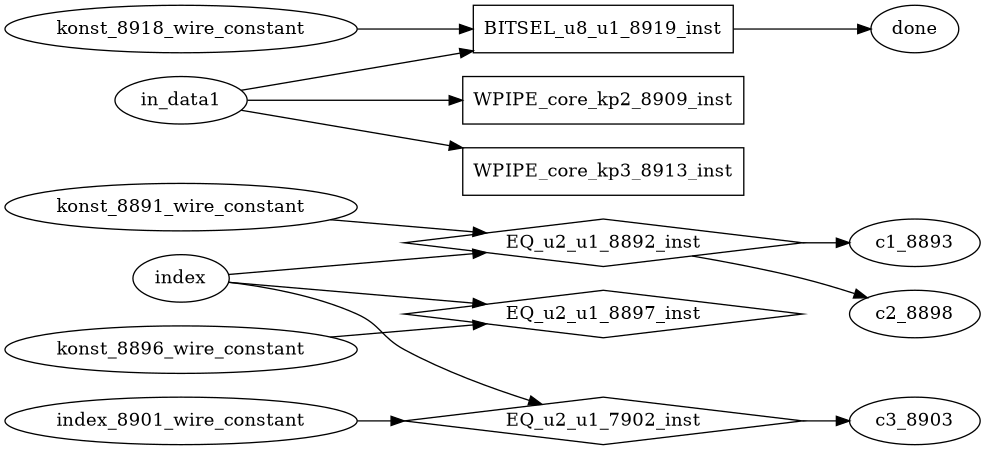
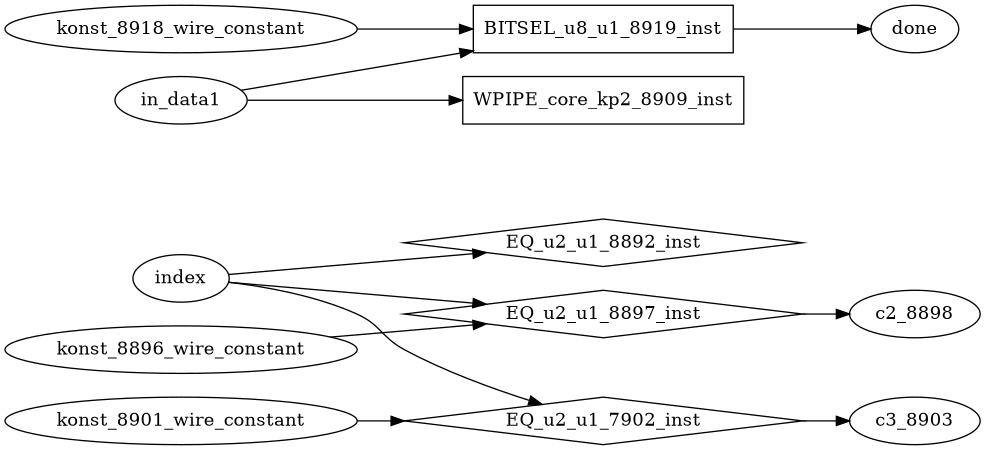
node "WPIPE_core_kp3_8913_inst": removed
node "konst_8891_wire_constant": removed
node "c1_8893": removed
edge "EQ_u2_u1_8892_inst" -> "c2_8898": now "EQ_u2_u1_8897_inst" -> "c2_8898"
node "index_8901_wire_constant": label "index_8901_wire_constant" -> "konst_8901_wire_constant"
